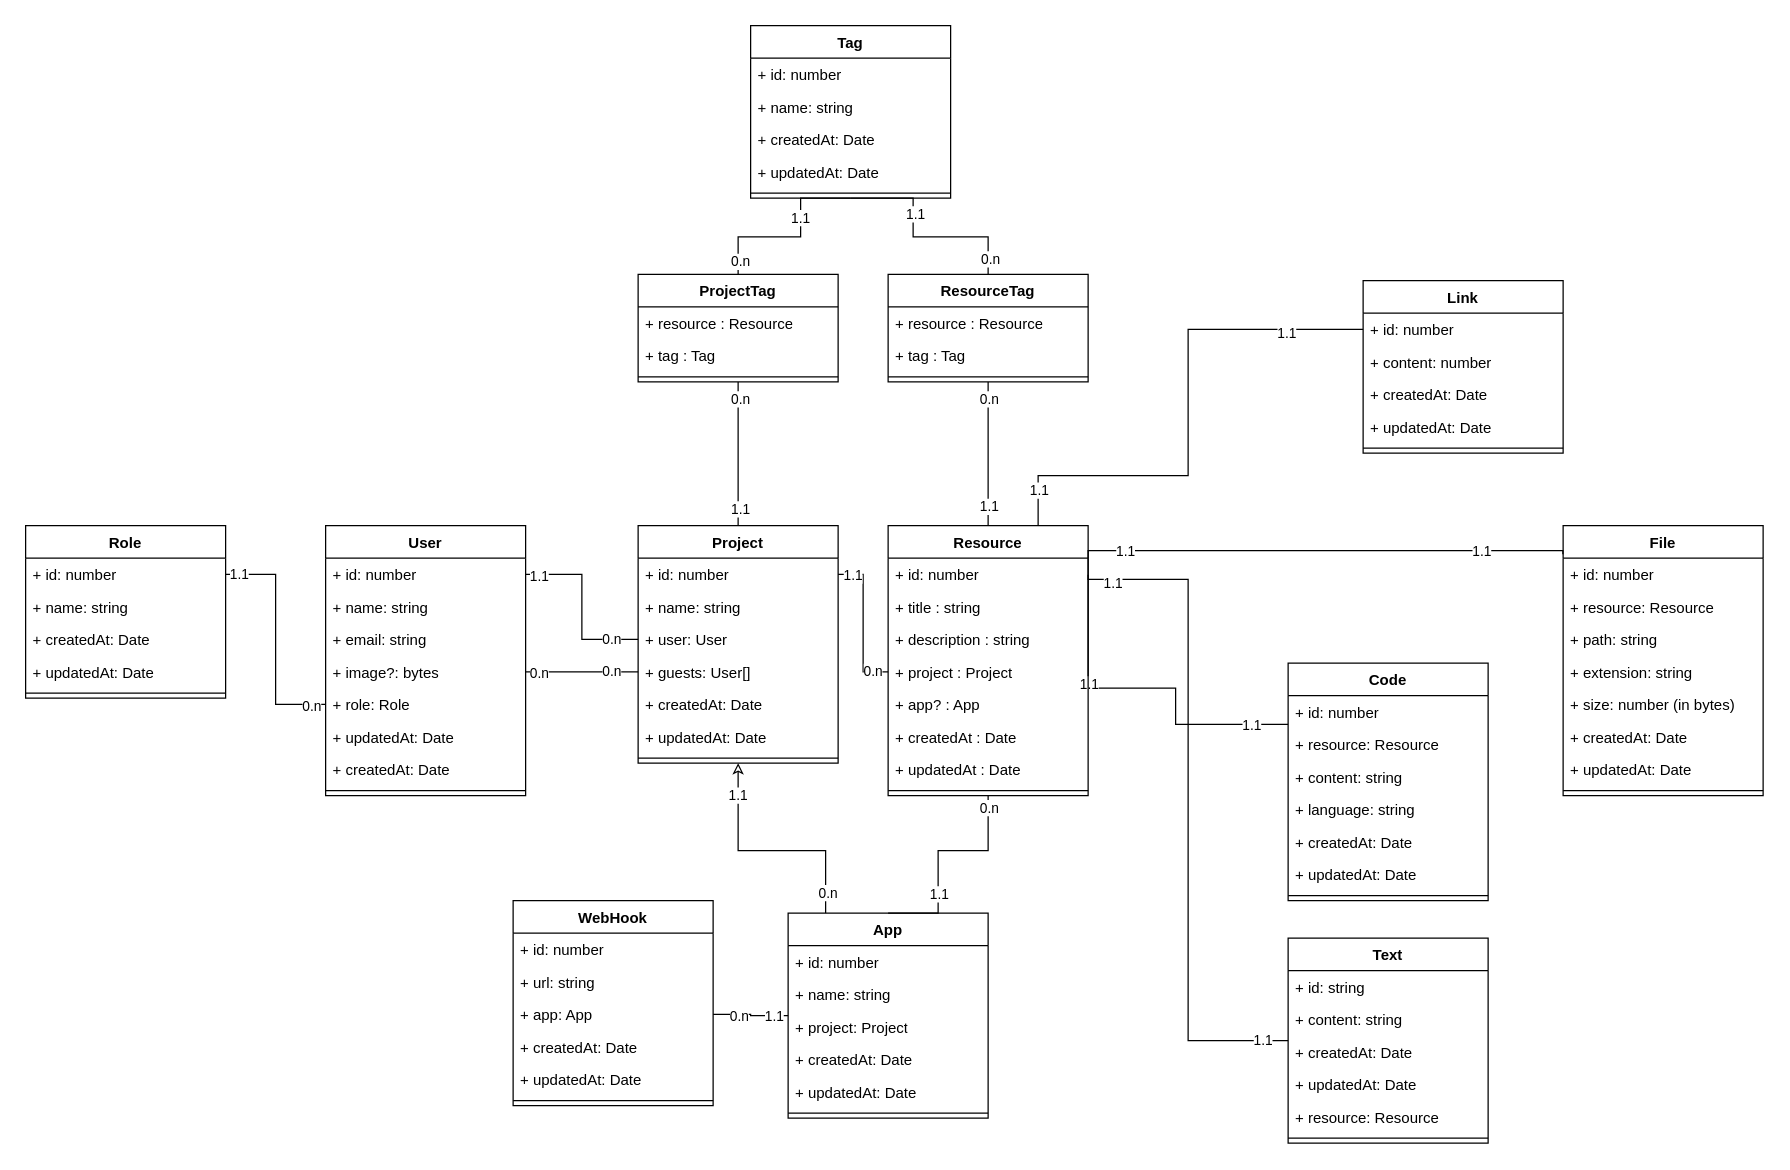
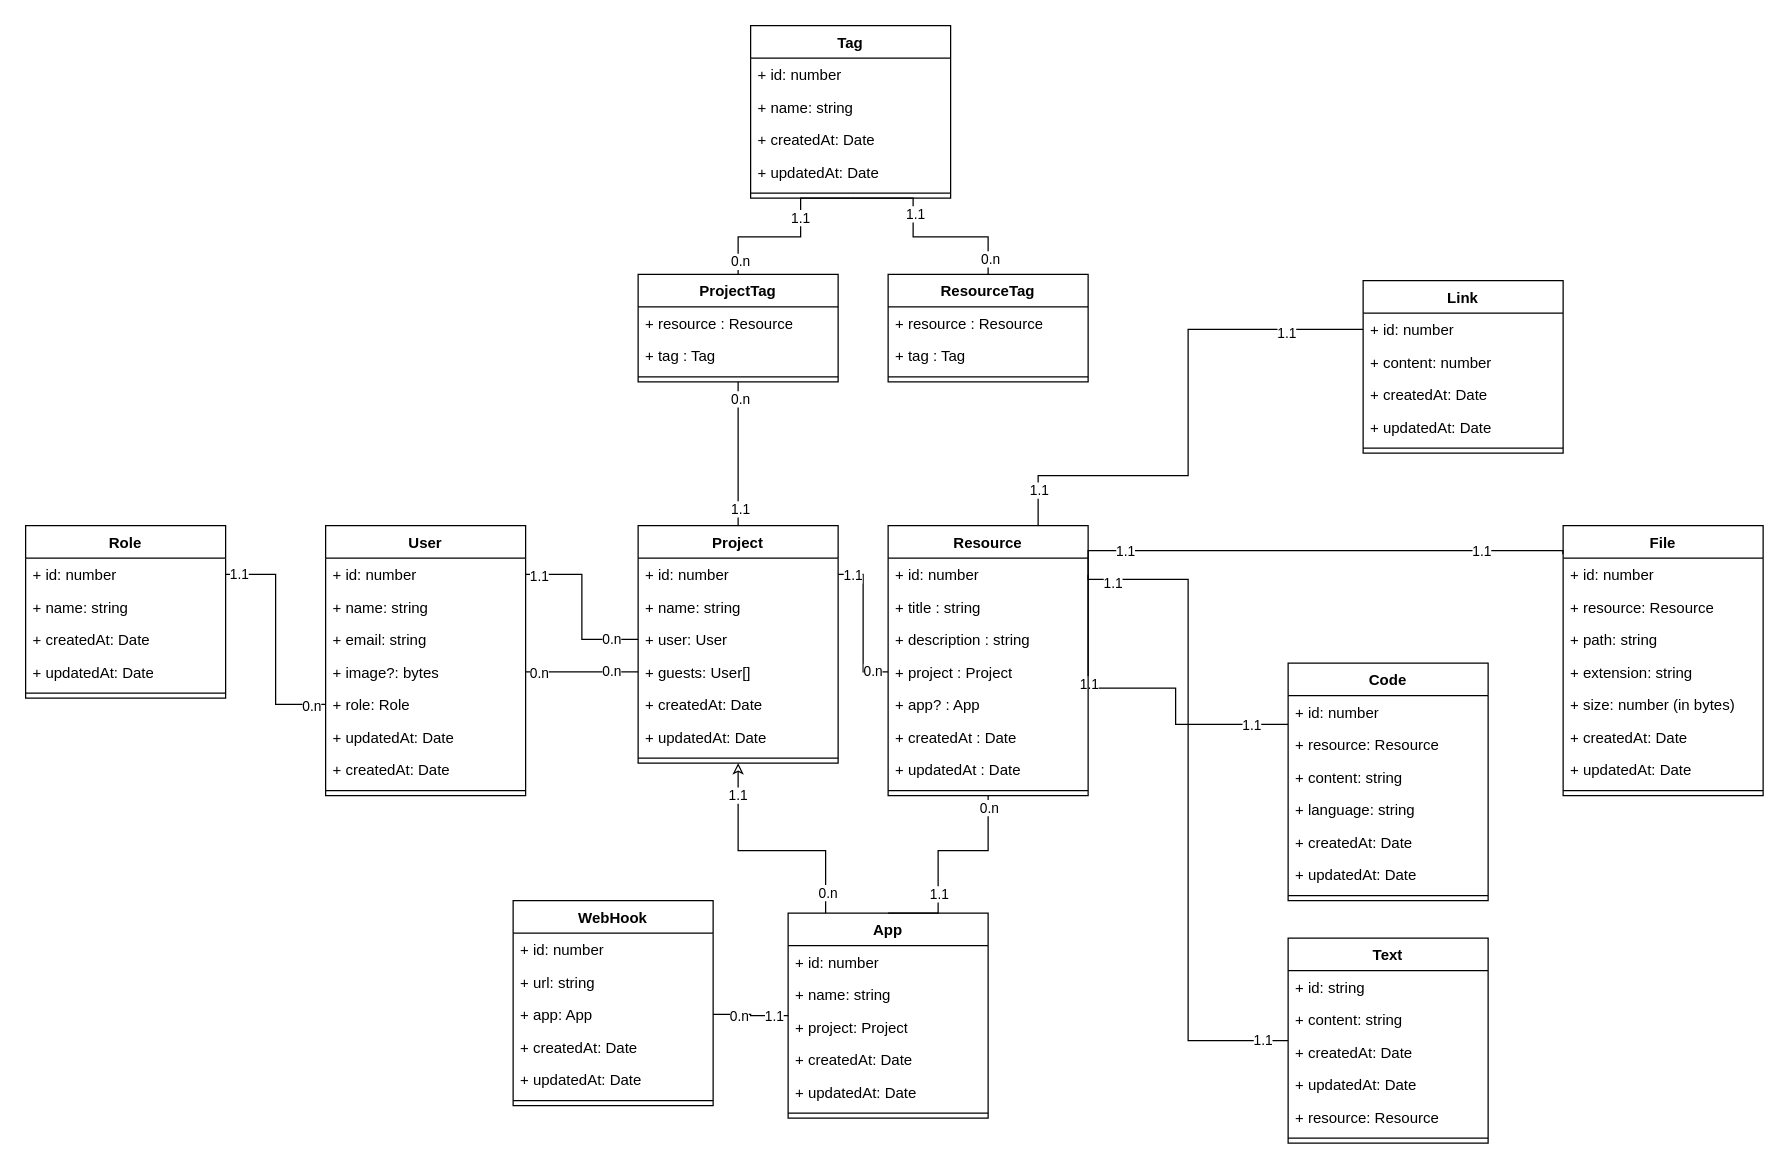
edge "ResourceTag" -- "Resource": removed, labels "0.n", "1.1"
